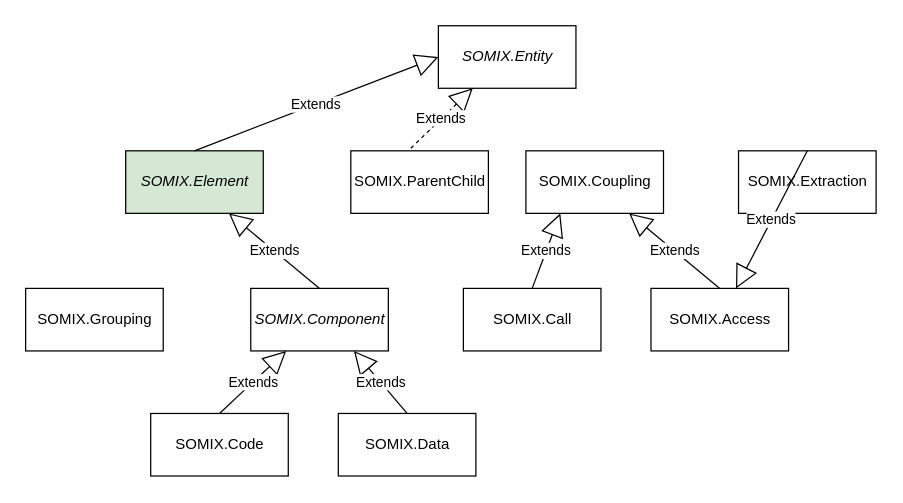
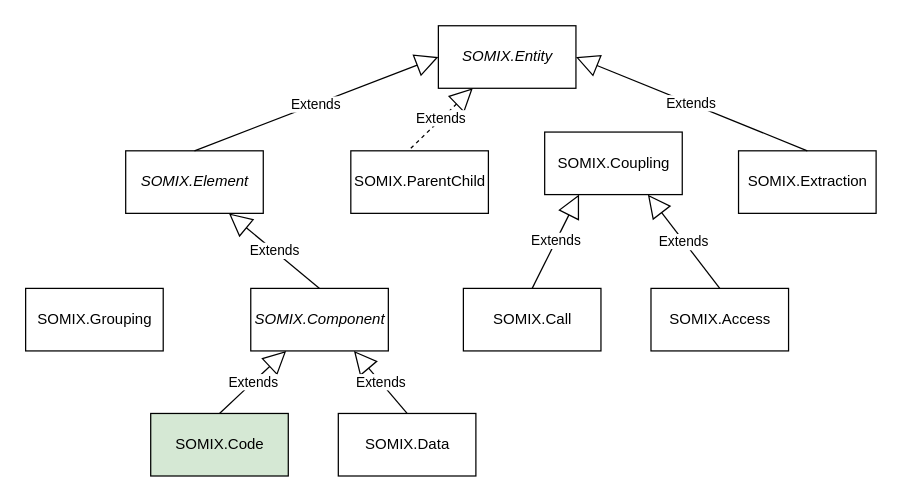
node "SOMIX.Element": fillcolor #d5e8d4 -> #ffffff
node "SOMIX.Coupling": moved (594, 182) -> (613, 163)
edge "SOMIX.Extraction" -> "SOMIX.Access": now "SOMIX.Extraction" -> "SOMIX.Entity"
node "SOMIX.Code": fillcolor #ffffff -> #d5e8d4
